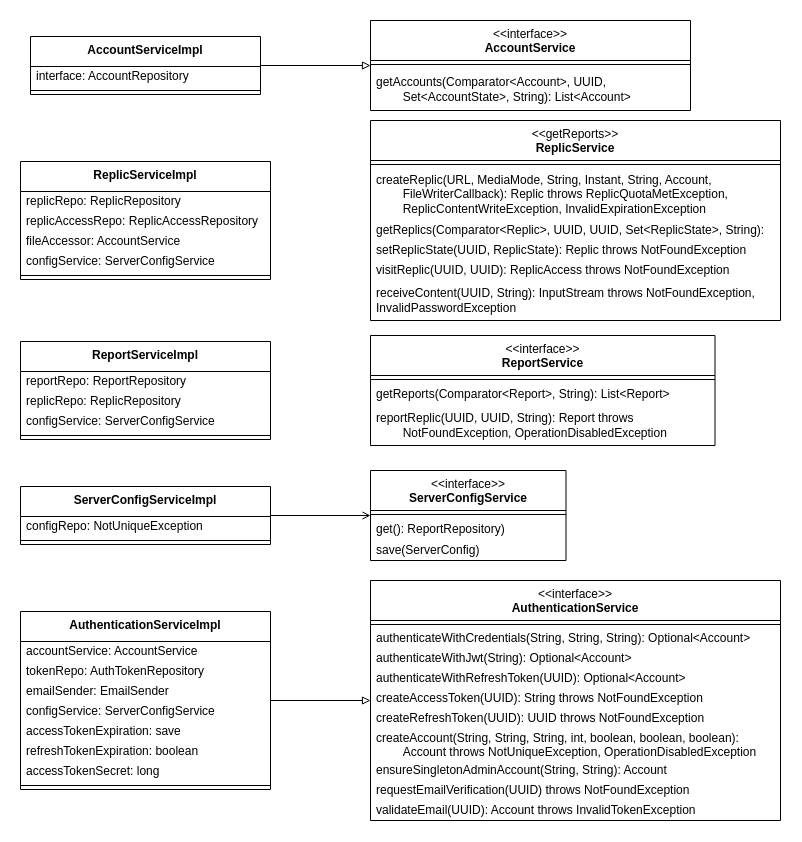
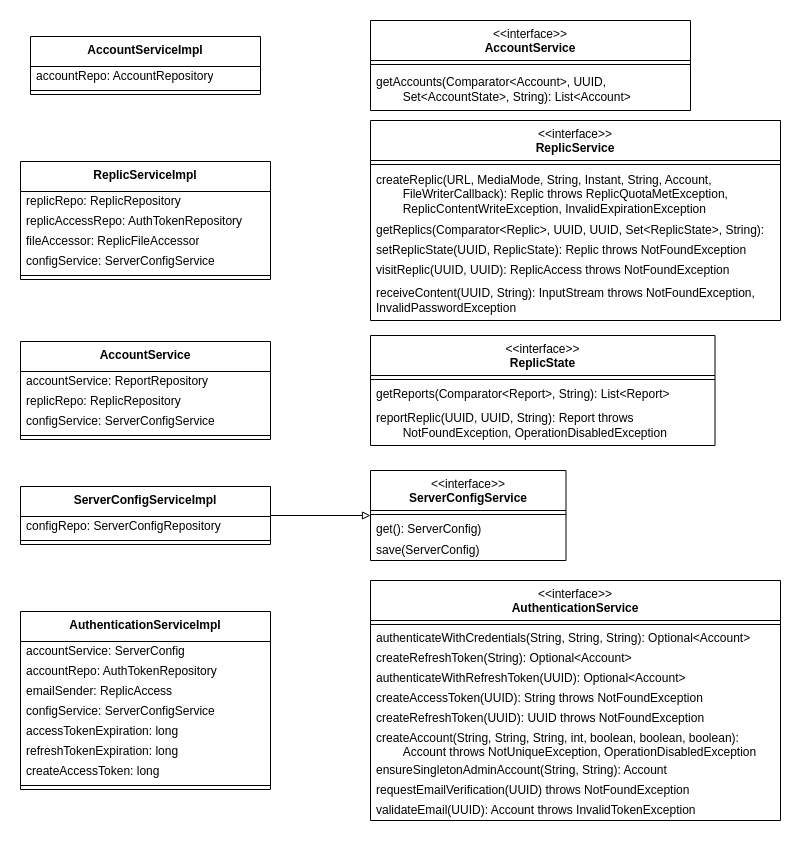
edge "AccountServiceImpl" -> "<<interface>> AccountService": removed
node "interface: AccountRepository": label "interface: AccountRepository" -> "accountRepo: AccountRepository"
node "<<getReports>> ReplicService": label "<<getReports>> ReplicService" -> "<<interface>> ReplicService"
node "replicAccessRepo: ReplicAccessRepository": label "replicAccessRepo: ReplicAccessRepository" -> "replicAccessRepo: AuthTokenRepository"
node "fileAccessor: AccountService": label "fileAccessor: AccountService" -> "fileAccessor: ReplicFileAccessor"
node "ReportServiceImpl": label "ReportServiceImpl" -> "AccountService"
node "<<interface>> ReportService": label "<<interface>> ReportService" -> "<<interface>> ReplicState"
node "reportRepo: ReportRepository": label "reportRepo: ReportRepository" -> "accountService: ReportRepository"
edge "ServerConfigServiceImpl" -> "<<interface>> ServerConfigService": arrowhead open -> block
node "configRepo: NotUniqueException": label "configRepo: NotUniqueException" -> "configRepo: ServerConfigRepository"
node "get(): ReportRepository)": label "get(): ReportRepository)" -> "get(): ServerConfig)"
node "accountService: AccountService": label "accountService: AccountService" -> "accountService: ServerConfig"
node "authenticateWithJwt(String): Optional<Account>": label "authenticateWithJwt(String): Optional<Account>" -> "createRefreshToken(String): Optional<Account>"
node "tokenRepo: AuthTokenRepository": label "tokenRepo: AuthTokenRepository" -> "accountRepo: AuthTokenRepository"
node "emailSender: EmailSender": label "emailSender: EmailSender" -> "emailSender: ReplicAccess"
edge "AuthenticationServiceImpl" -> "<<interface>> AuthenticationService": removed
node "accessTokenExpiration: save": label "accessTokenExpiration: save" -> "accessTokenExpiration: long"
node "refreshTokenExpiration: boolean": label "refreshTokenExpiration: boolean" -> "refreshTokenExpiration: long"
node "accessTokenSecret: long": label "accessTokenSecret: long" -> "createAccessToken: long"
